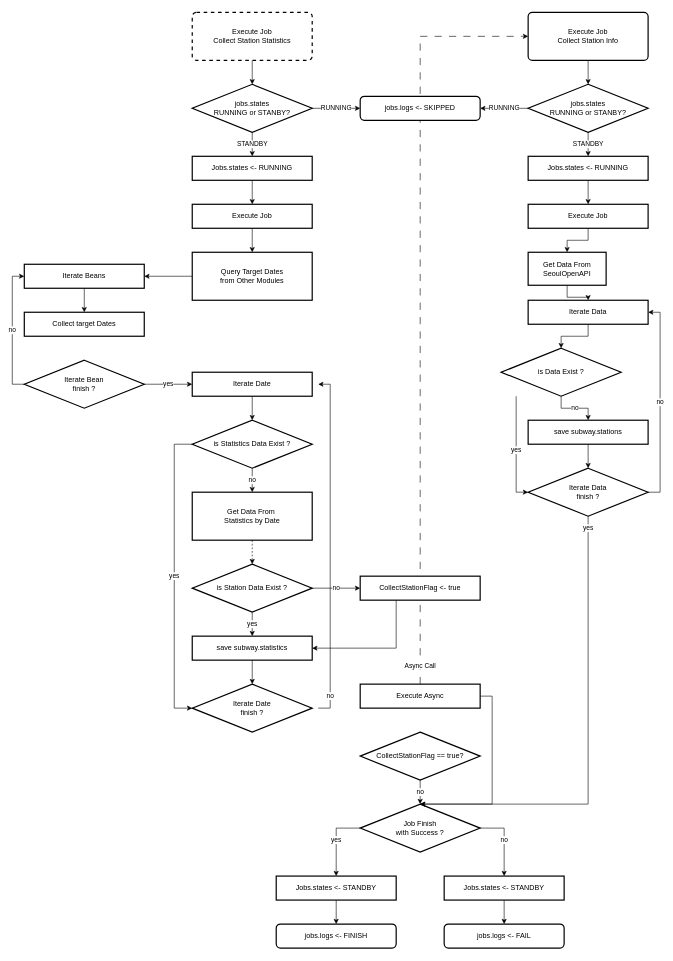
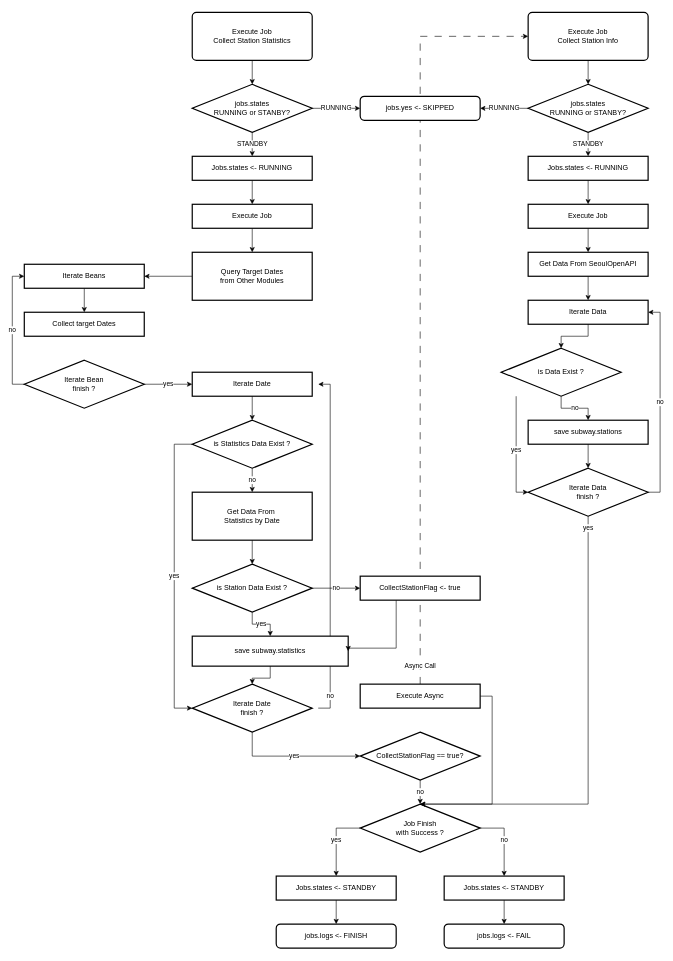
node "Execute Job Collect Station Statistics": style dashed -> solid
node "jobs.logs <- SKIPPED": label "jobs.logs <- SKIPPED" -> "jobs.yes <- SKIPPED"
node "Get Data From SeoulOpenAPI": size 78x33 -> 120x24
edge "Get Data From Statistics by Date" -> "is Station Data Exist ?": style dashed -> solid
node "save subway.statistics": size 120x24 -> 156x30
edge "Iterate Date finish ?" -> "CollectStationFlag == true?": added, label "yes"
